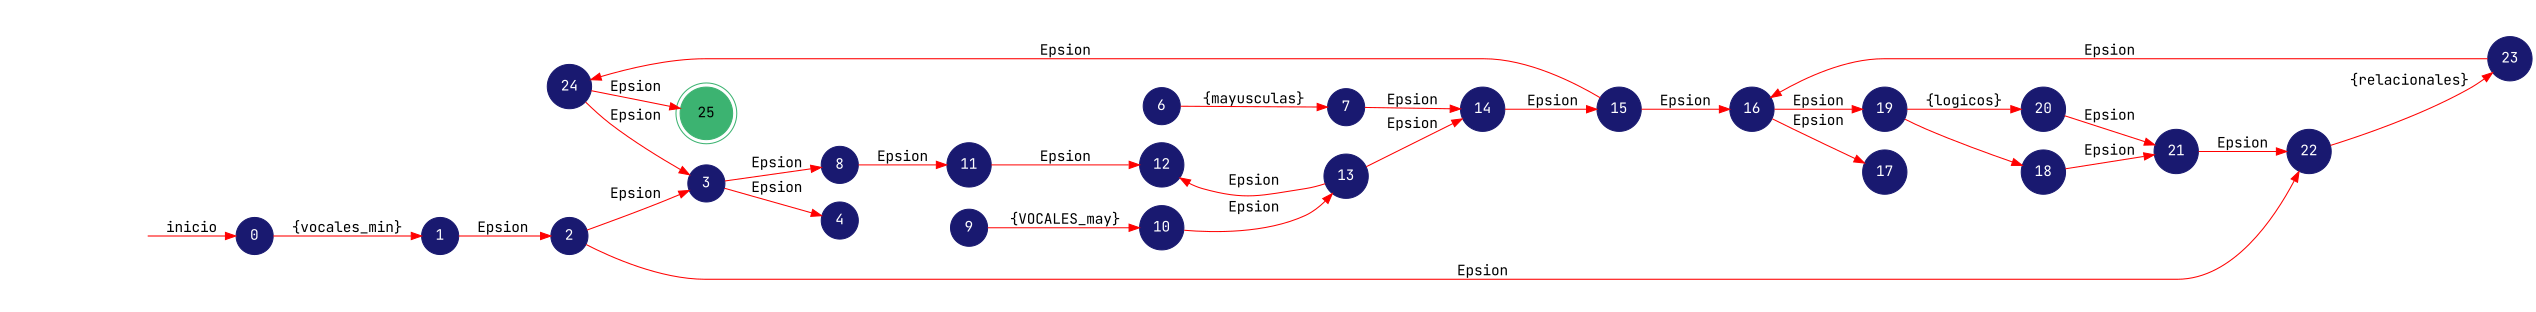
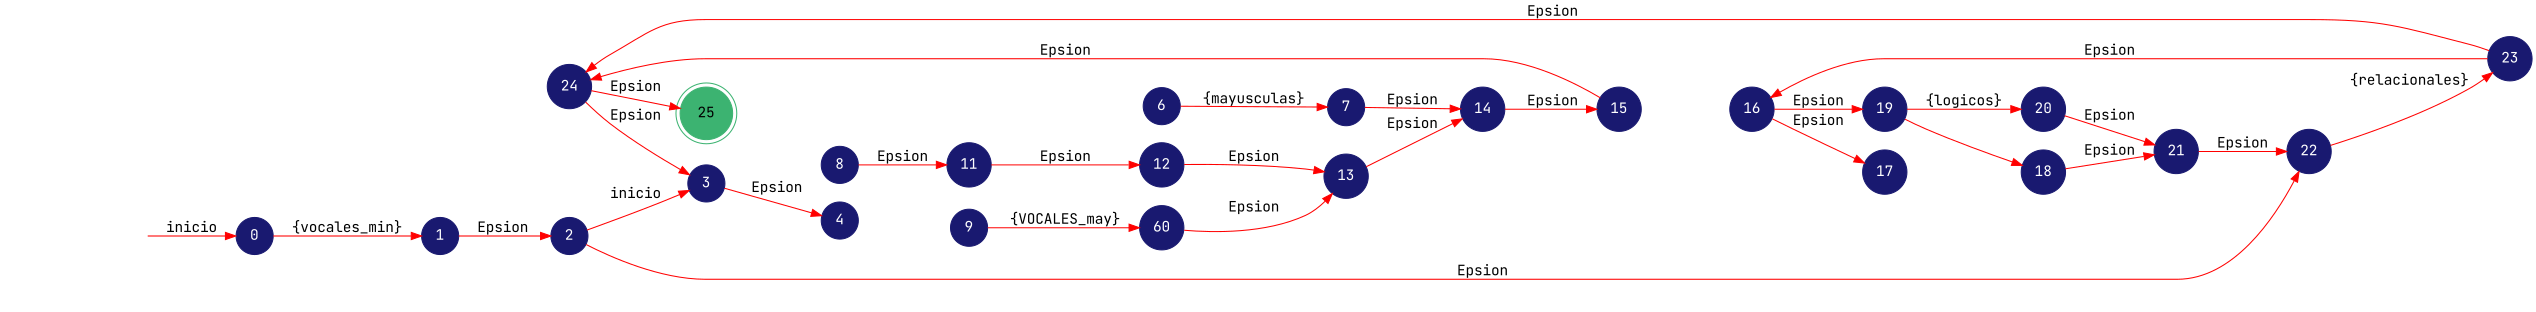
edge "23" -> "24": added, label "Epsion"
edge "15" -> "16": removed, label "Epsion"
edge "3" -> "8": removed, label "Epsion"
edge "2" -> "3": label "Epsion" -> "inicio"
edge "13" -> "12": reversed
node "10": label "10" -> "60"
